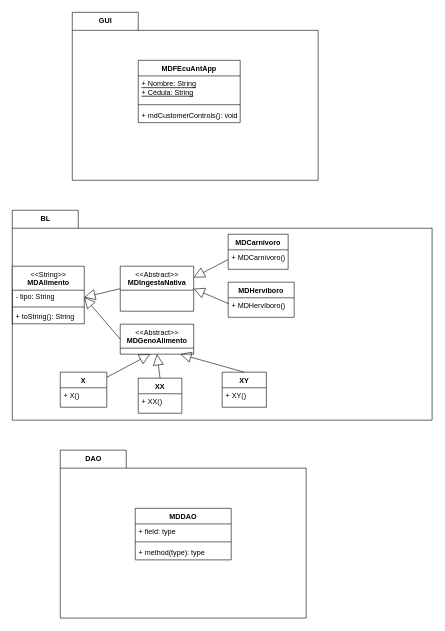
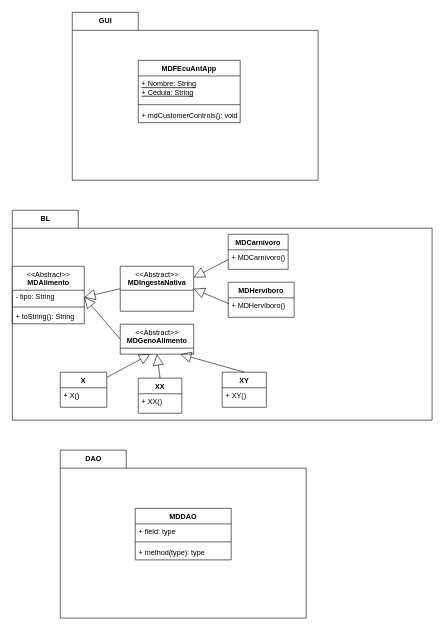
node "<<String>> MDAlimento": label "<<String>> MDAlimento" -> "<<Abstract>> MDAlimento"
